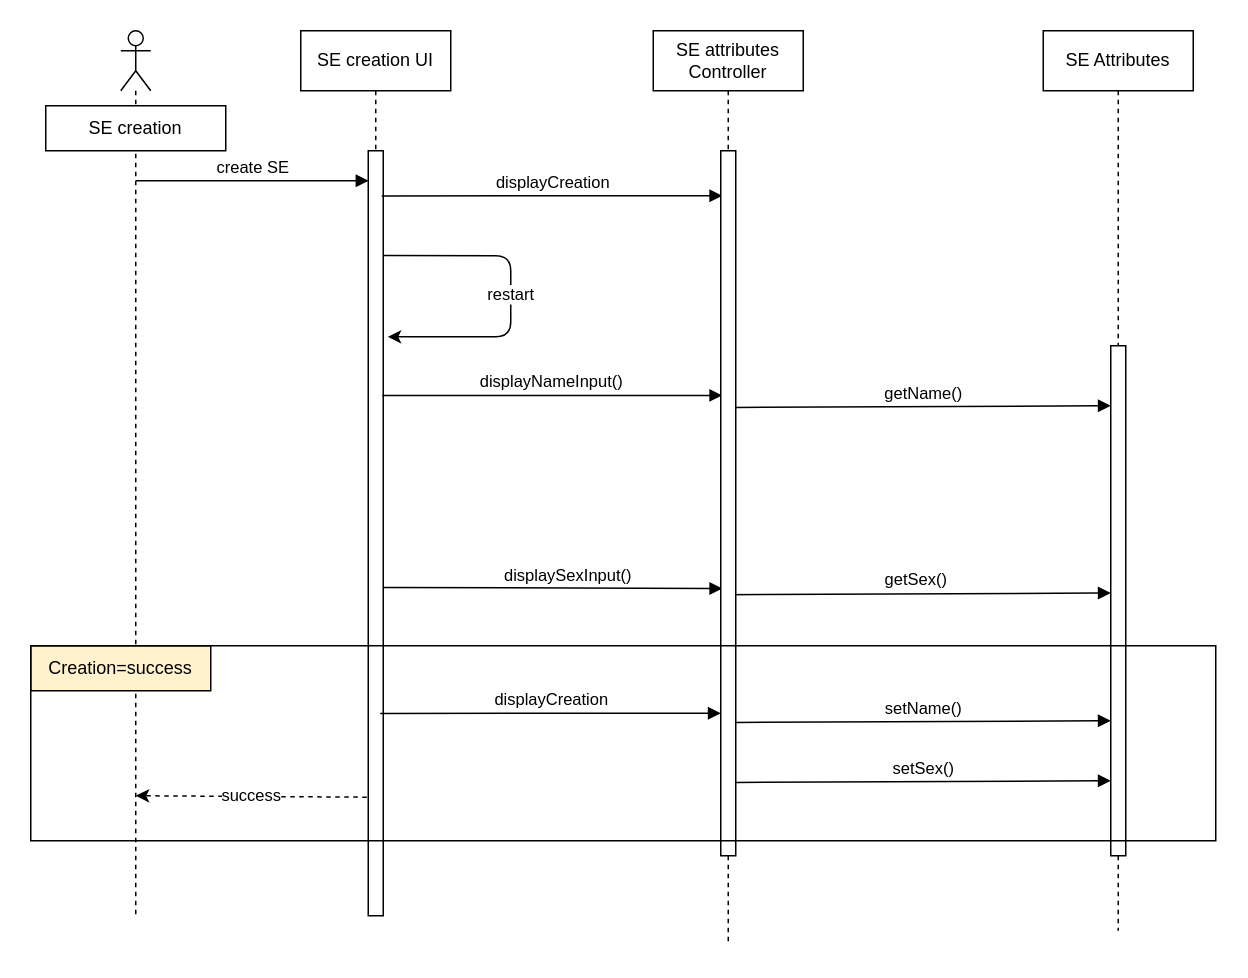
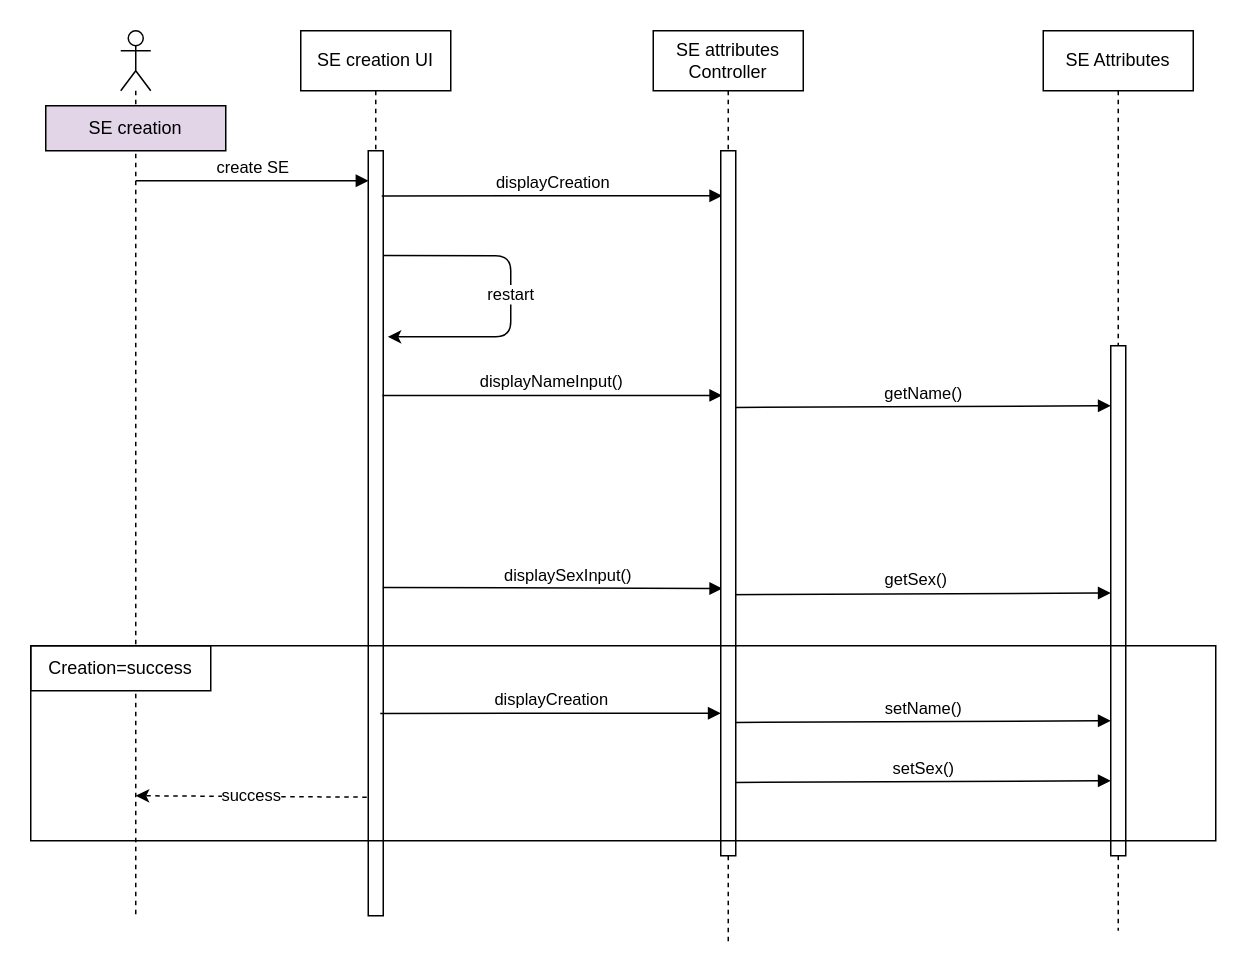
node "SE creation": fillcolor #ffffff -> #e1d5e7
node "Creation=success": fillcolor #fff2cc -> #ffffff
